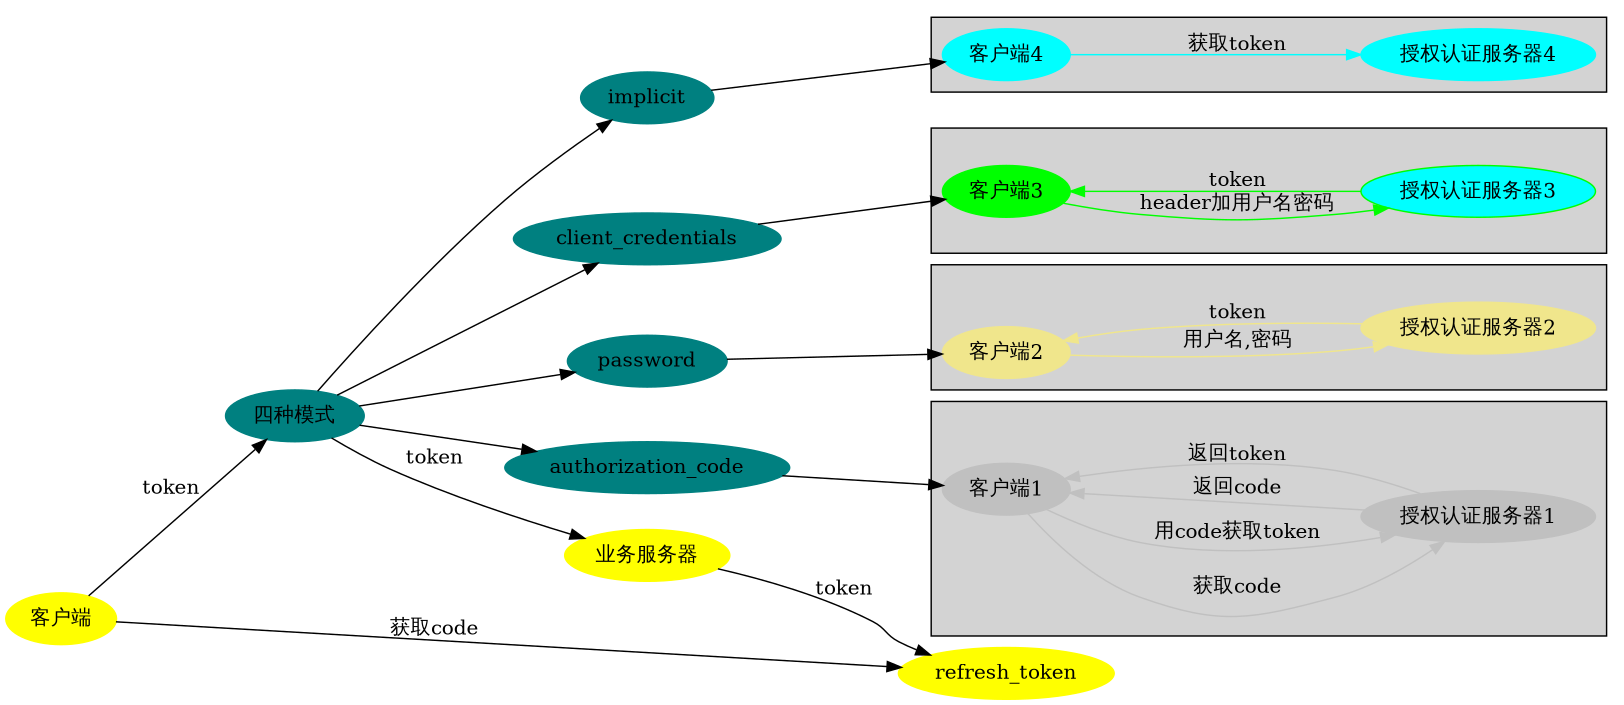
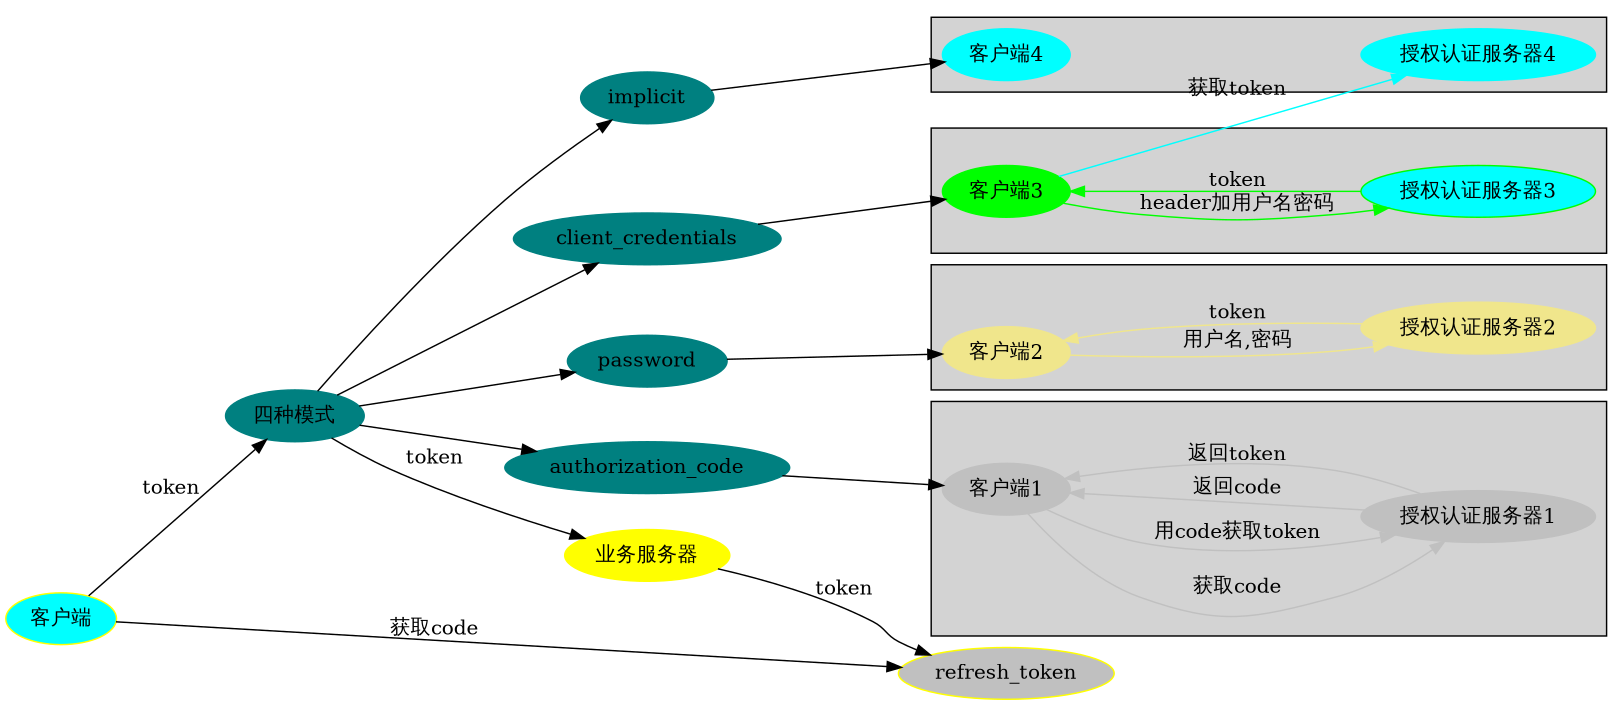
edge "客户端4" -> "授权认证服务器4": now "客户端3" -> "授权认证服务器4"
node "客户端": fillcolor yellow -> cyan
node "refresh_token": fillcolor yellow -> grey
